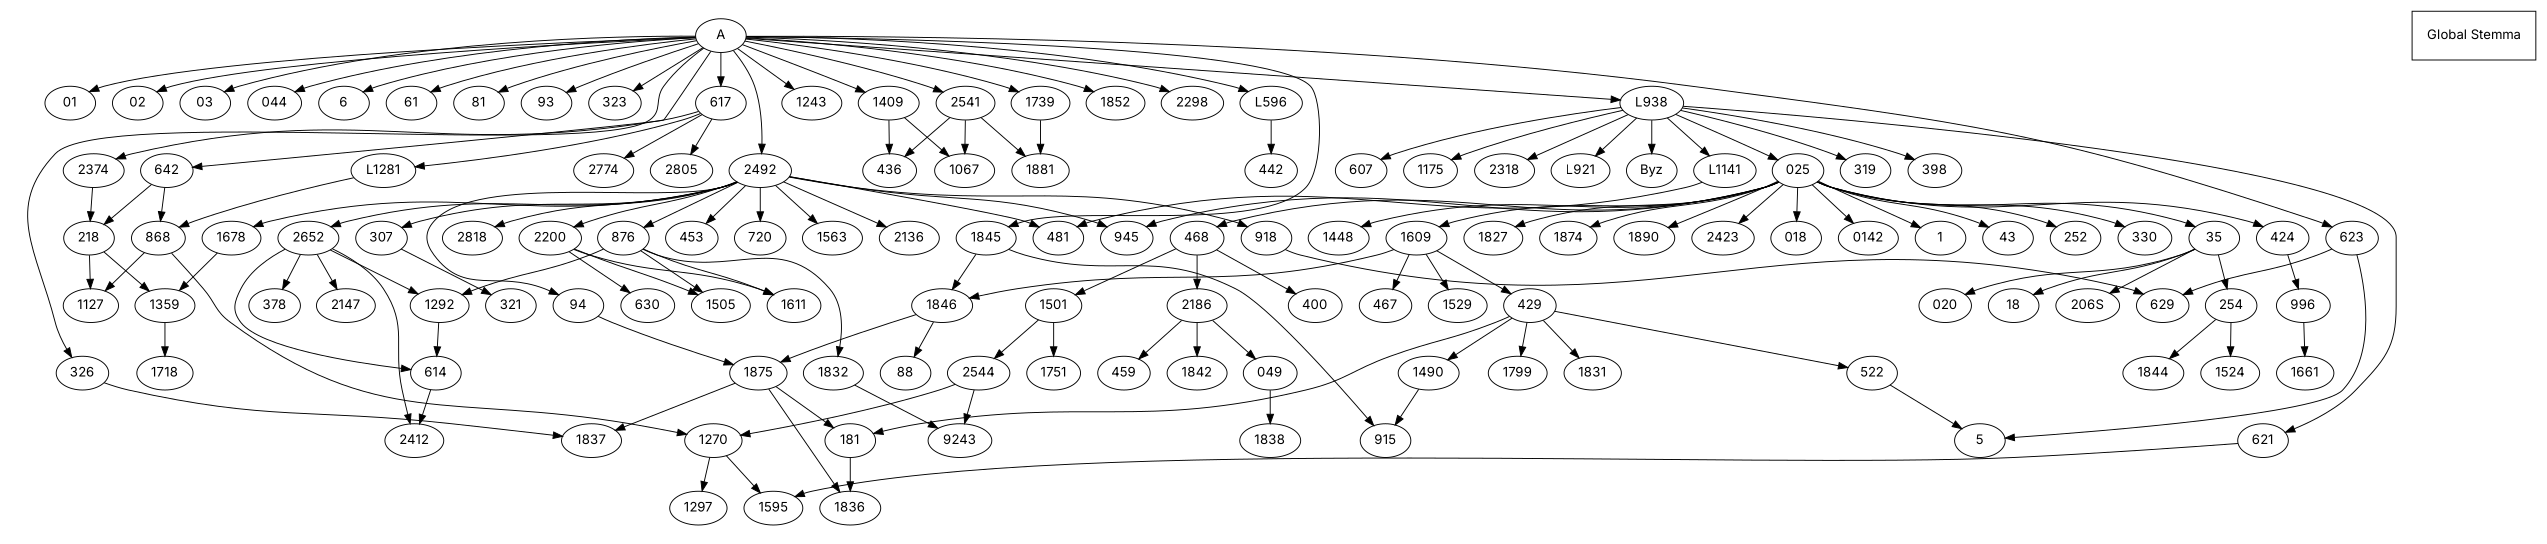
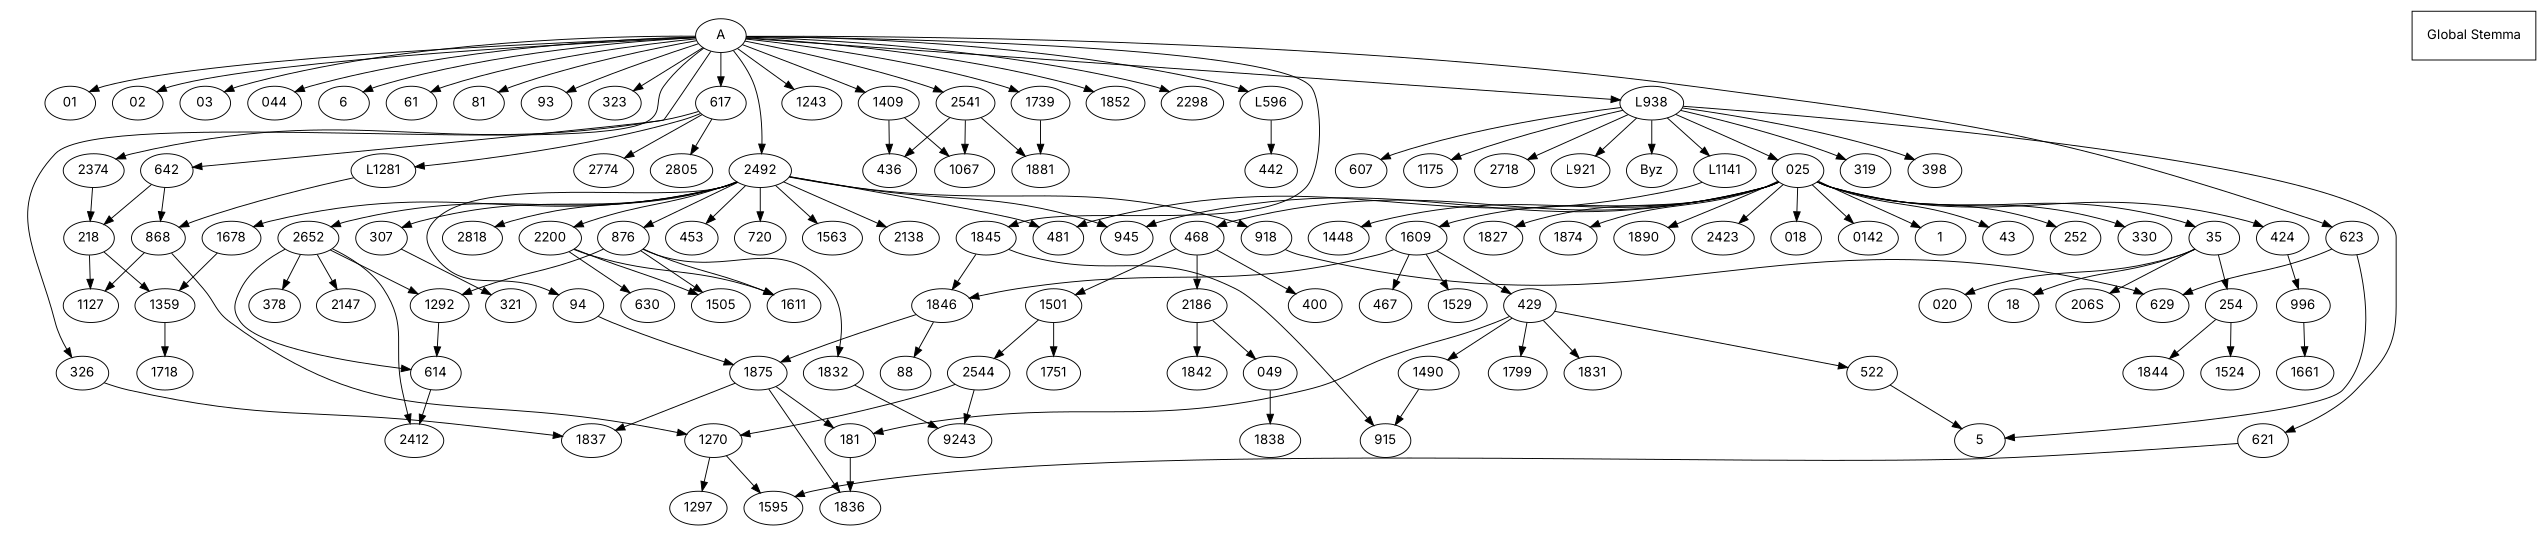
node "2318": label "2318" -> "2718"
node "2136": label "2136" -> "2138"
node "459": removed
